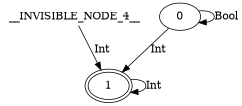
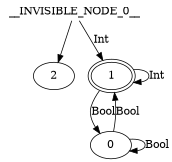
node "__INVISIBLE_NODE_4__": label "__INVISIBLE_NODE_4__" -> "__INVISIBLE_NODE_0__"
edge "0" -> "1": label "Int" -> "Bool"
node "2": added
edge "1" -> "0": added, label "Bool"
